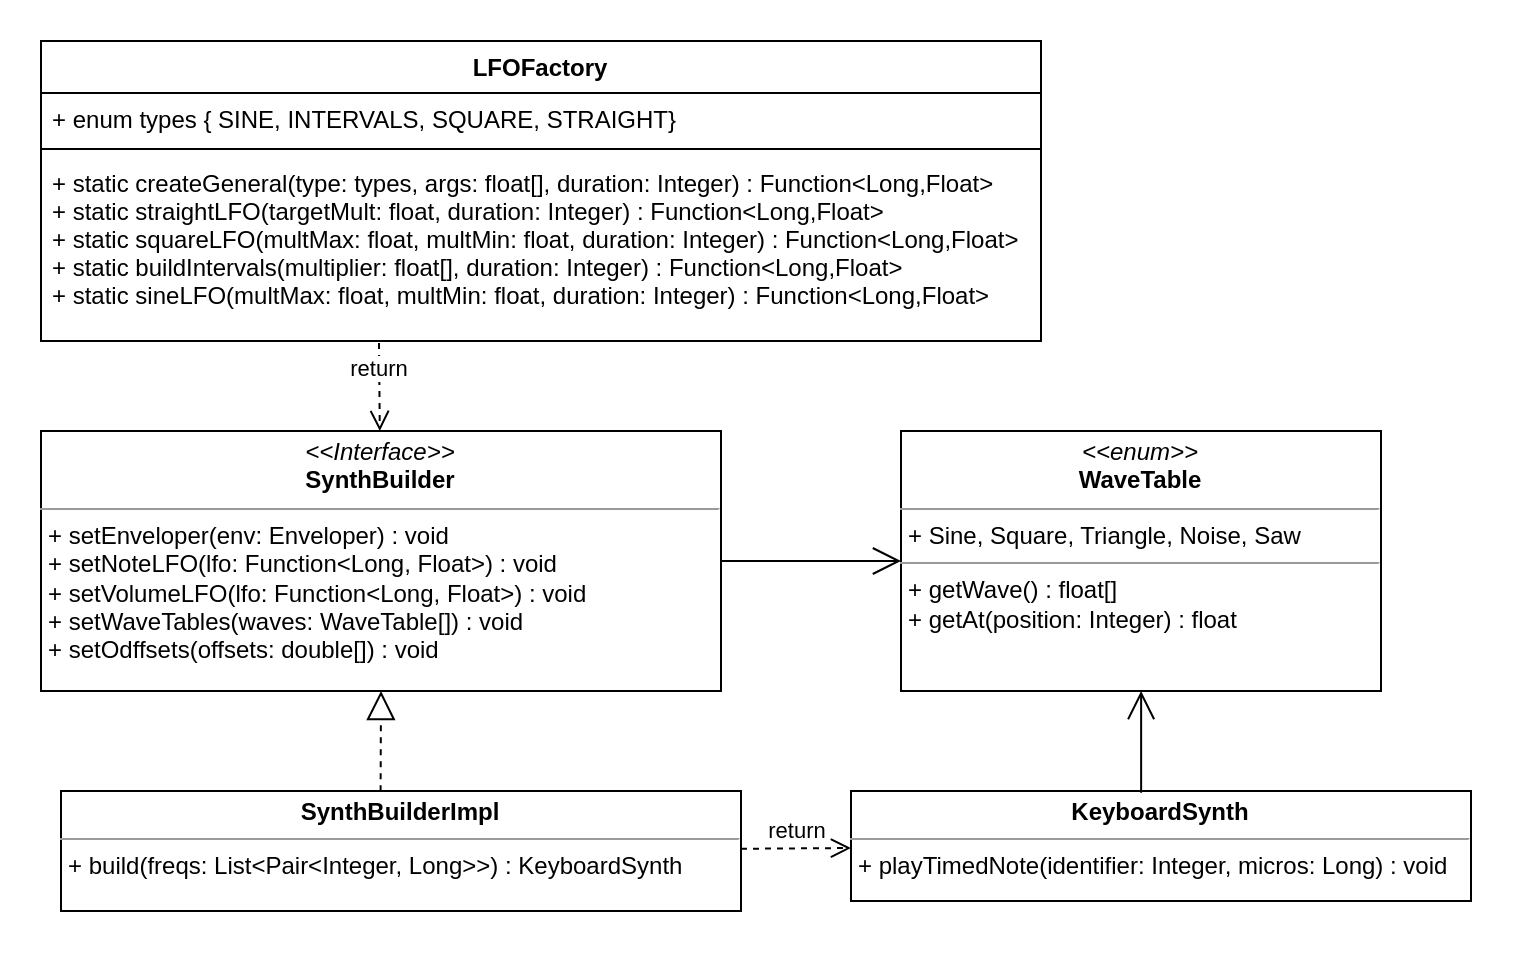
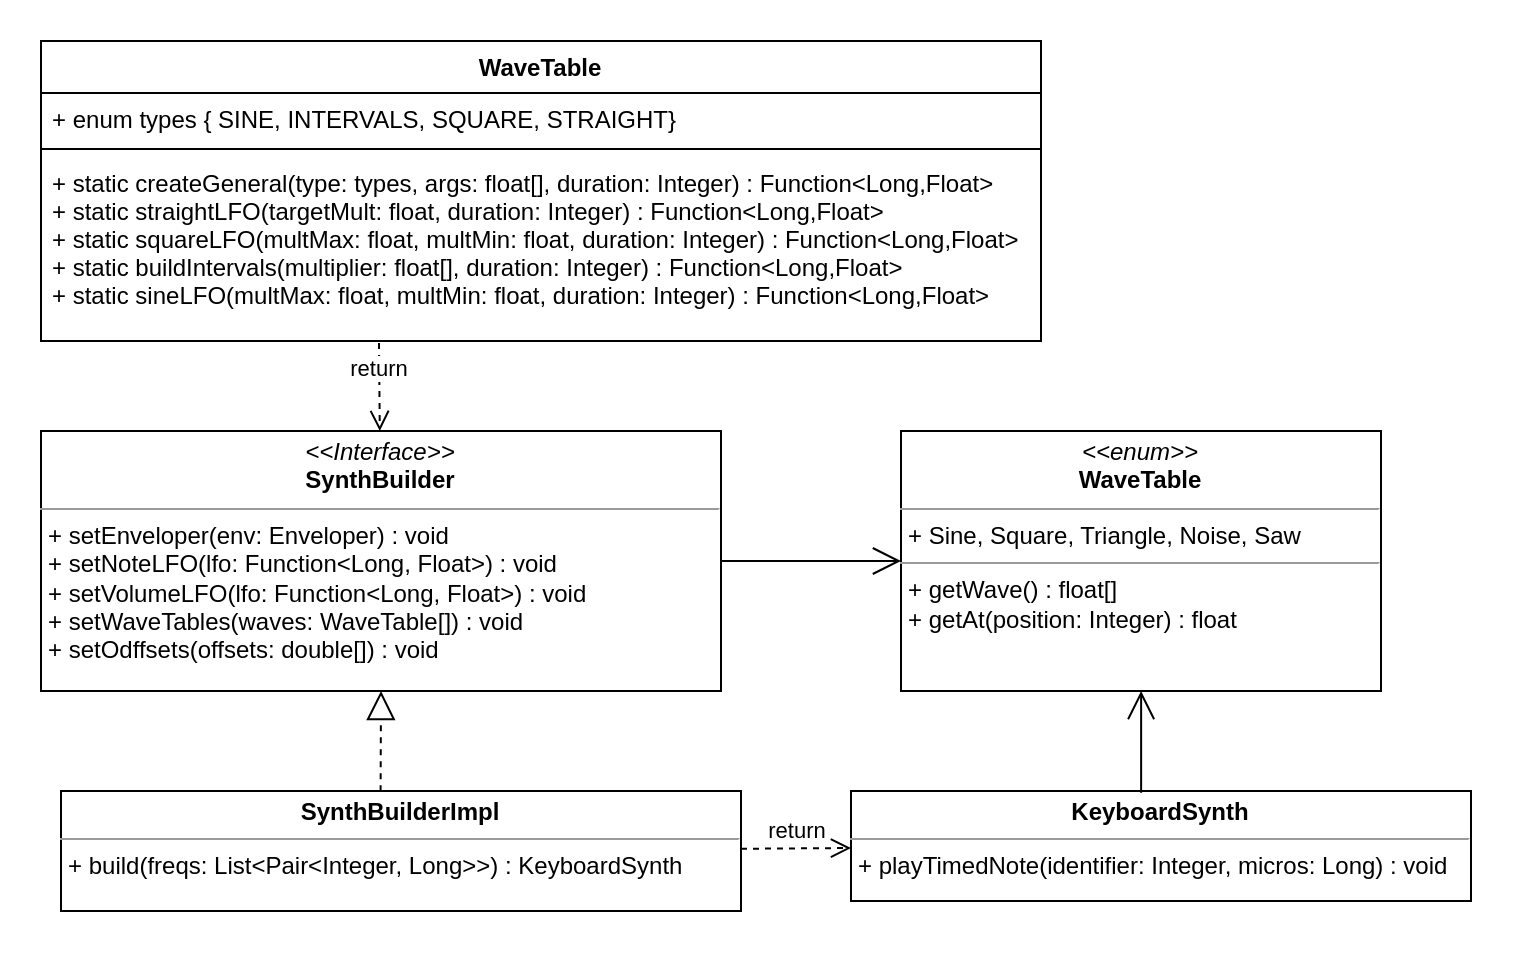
node "LFOFactory": label "LFOFactory" -> "WaveTable"
